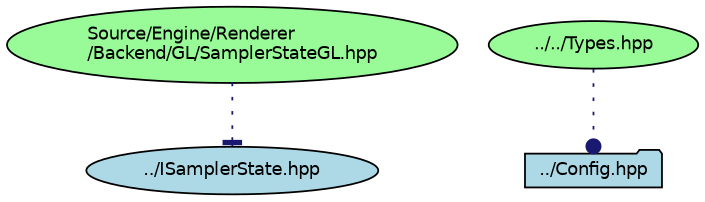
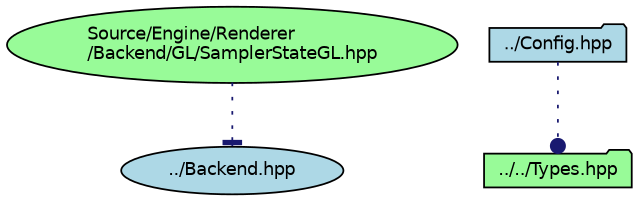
node "../../Types.hpp": shape ellipse -> folder
edge "../../Types.hpp" -> "../Config.hpp": reversed
node "../ISamplerState.hpp": label "../ISamplerState.hpp" -> "../Backend.hpp"
